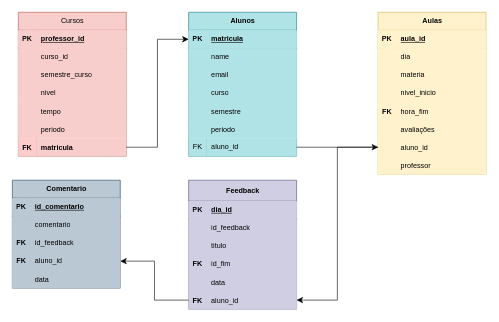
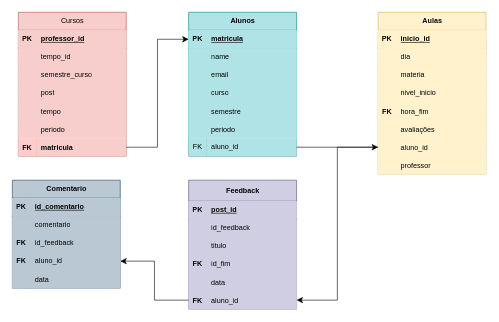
node "aula_id": label "aula_id" -> "inicio_id"
node "curso_id": label "curso_id" -> "tempo_id"
node "nivel": label "nivel" -> "post"
node "dia_id": label "dia_id" -> "post_id"
